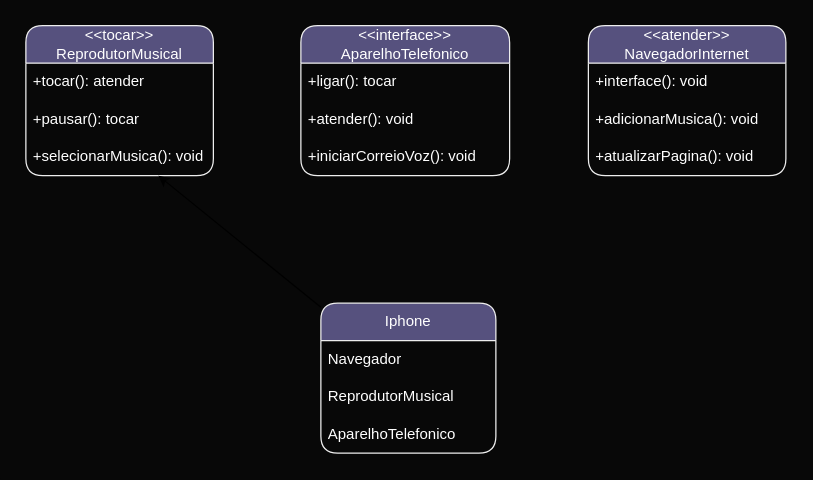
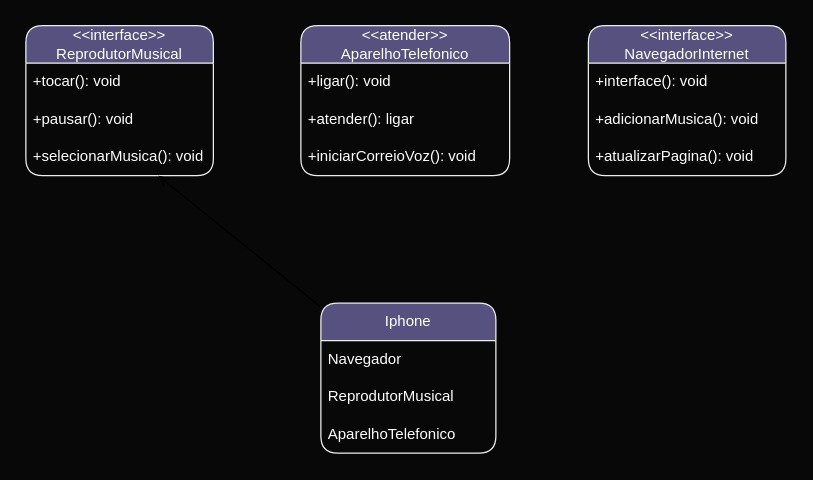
node "<<tocar>>ReprodutorMusical": label "<<tocar>>ReprodutorMusical" -> "<<interface>>ReprodutorMusical"
node "<<interface>>AparelhoTelefonico": label "<<interface>>AparelhoTelefonico" -> "<<atender>>AparelhoTelefonico"
node "<<atender>>NavegadorInternet": label "<<atender>>NavegadorInternet" -> "<<interface>>NavegadorInternet"
node "+tocar(): atender": label "+tocar(): atender" -> "+tocar(): void"
node "+ligar(): tocar": label "+ligar(): tocar" -> "+ligar(): void"
node "+pausar(): tocar": label "+pausar(): tocar" -> "+pausar(): void"
node "+atender(): void": label "+atender(): void" -> "+atender(): ligar"
